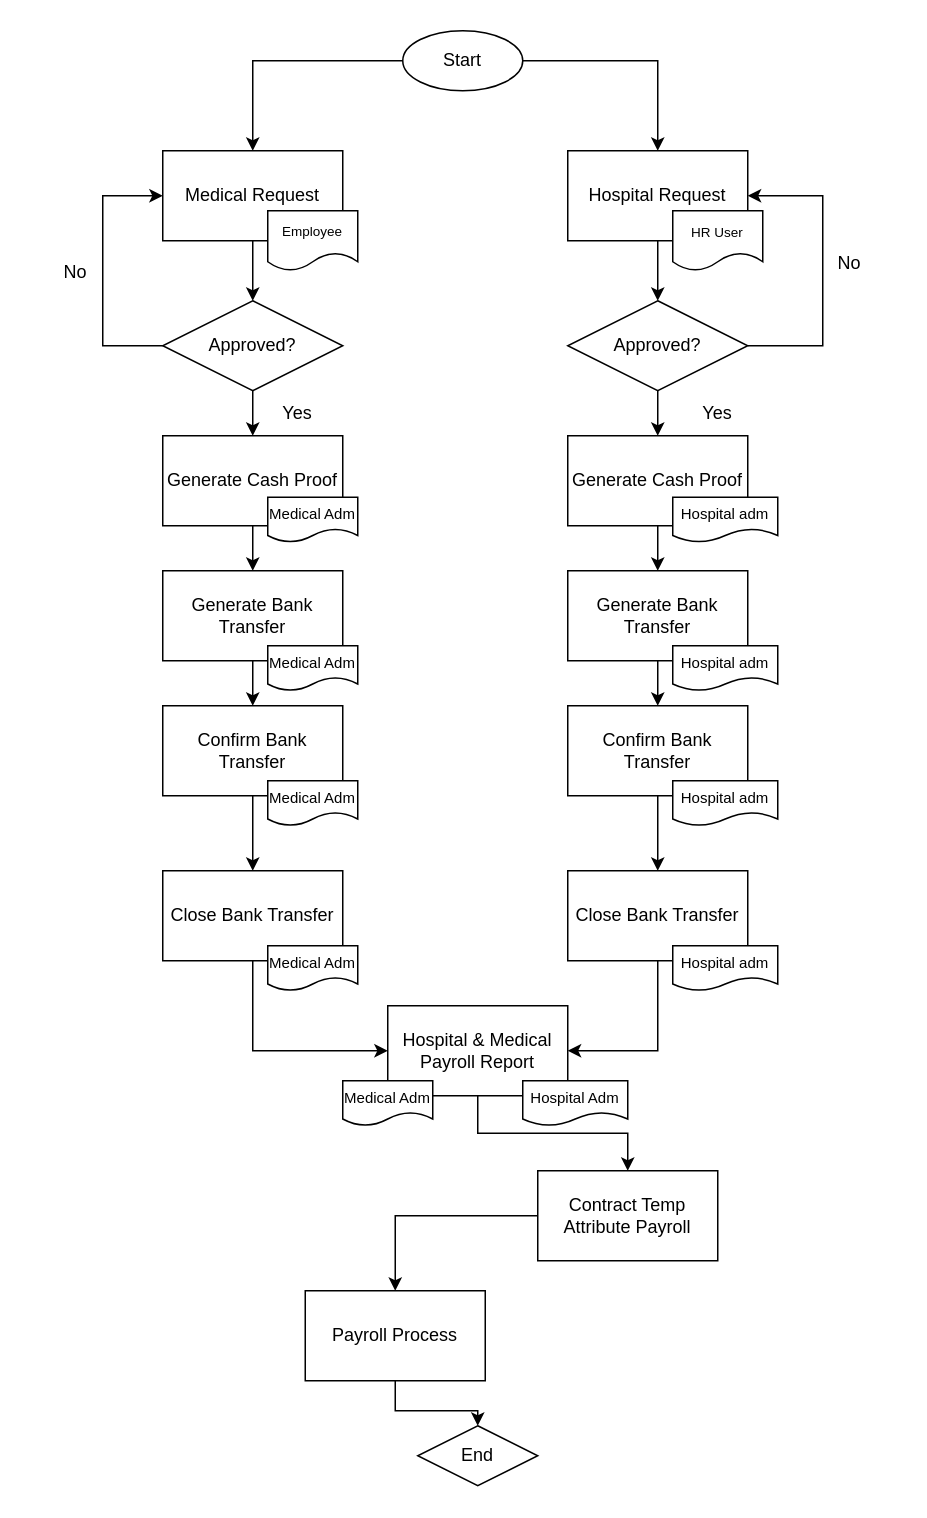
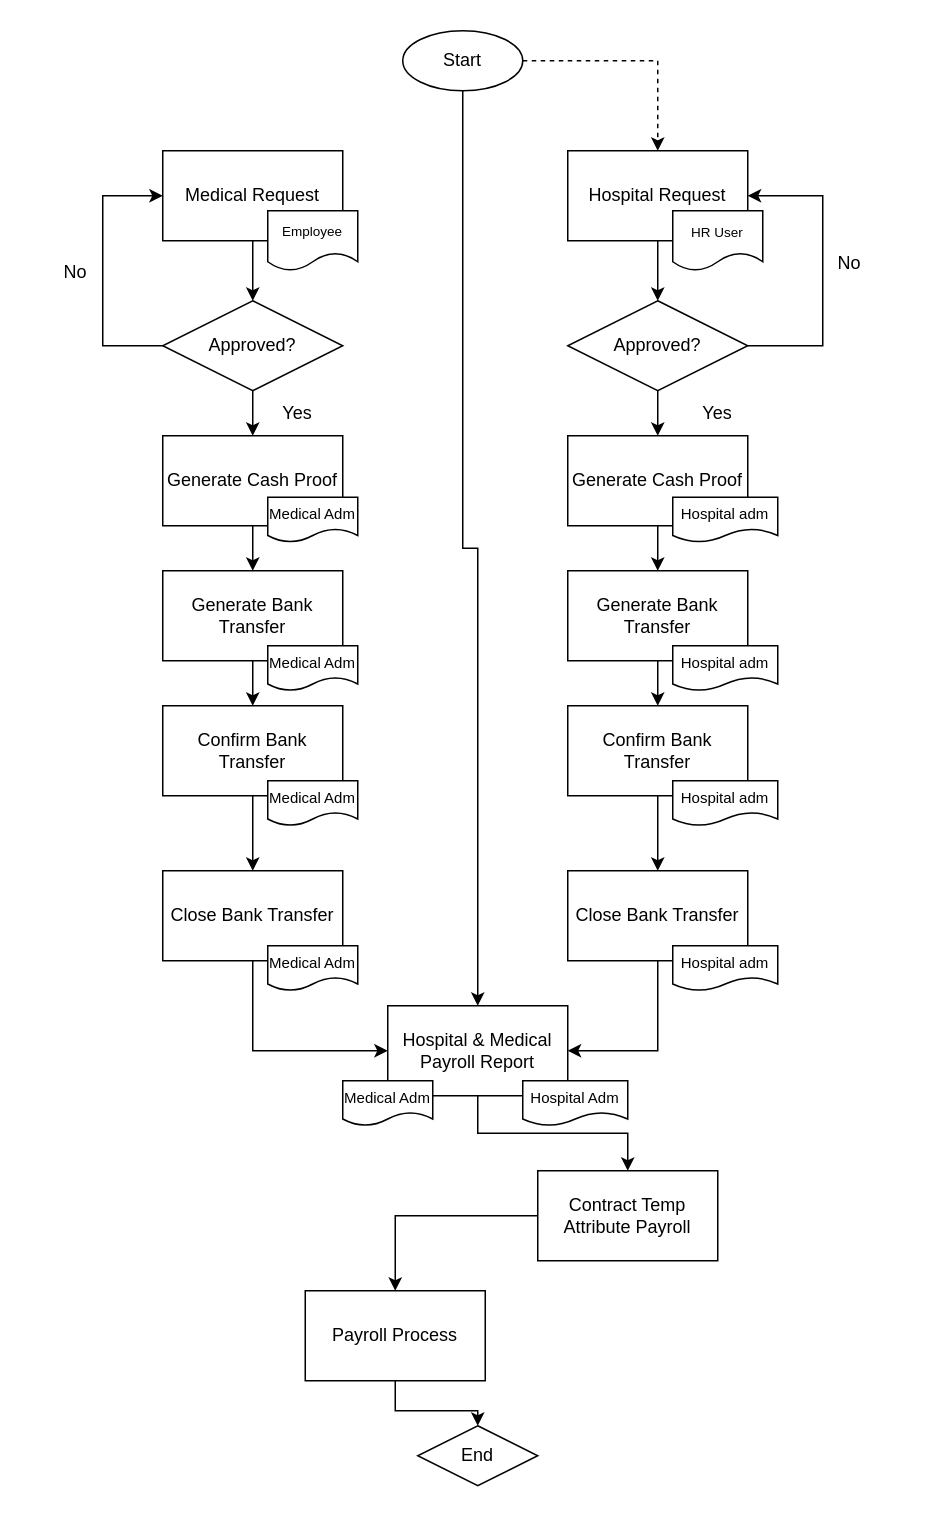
edge "Start" -> "Medical Request": now "Start" -> "Hospital & Medical Payroll Report"
edge "Start" -> "Hospital Request": style solid -> dashed
